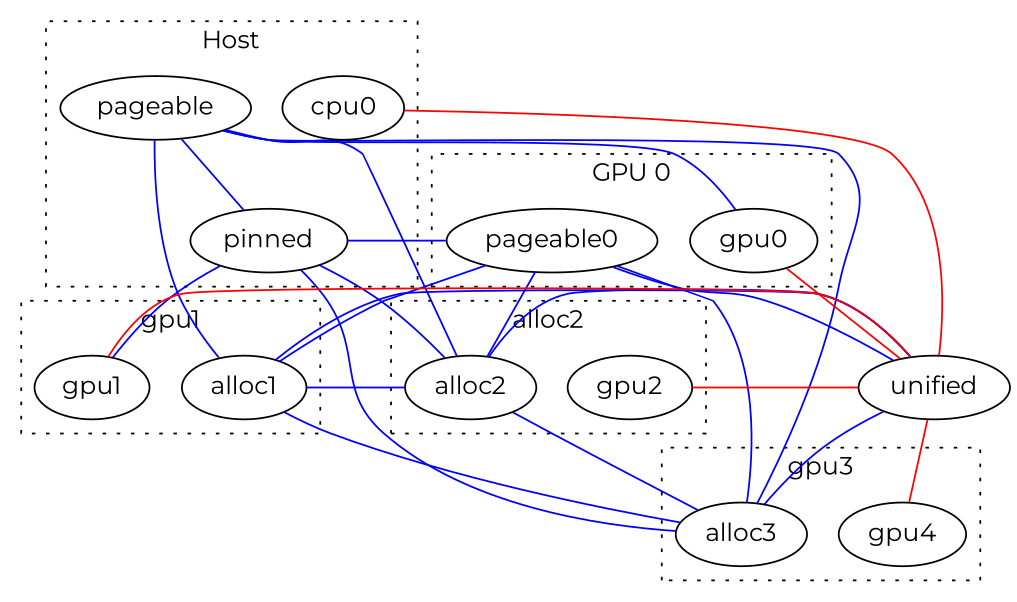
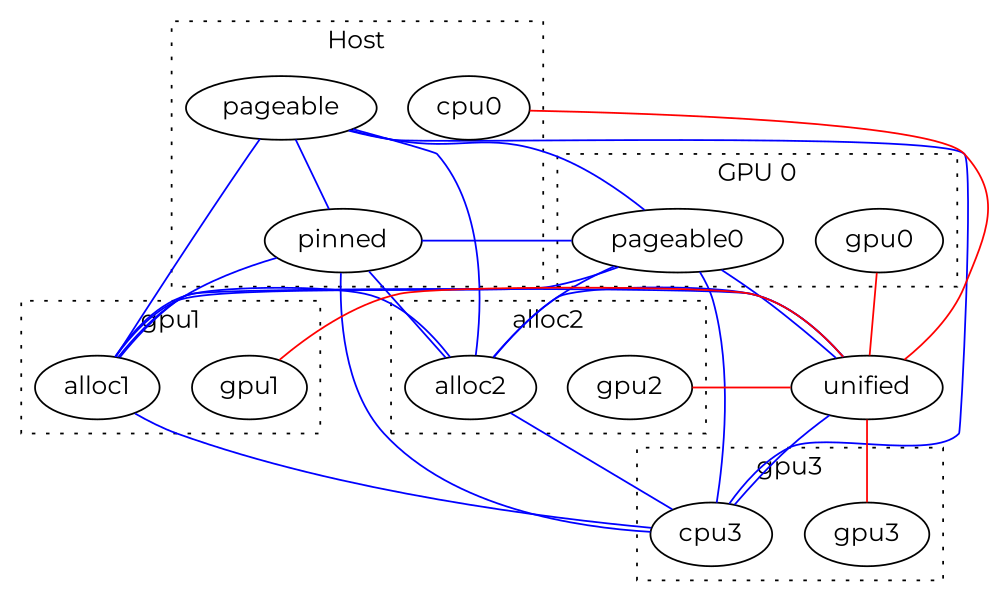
edge "pageable" -- "gpu0": now "pageable" -- "pageable0"
edge "pinned" -- "gpu1": now "pinned" -- "alloc1"
node "alloc3": label "alloc3" -> "cpu3"
node "gpu4": label "gpu4" -> "gpu3"
